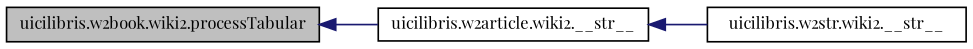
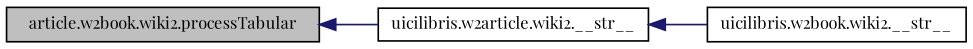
node "uicilibris.w2book.wiki2.processTabular": label "uicilibris.w2book.wiki2.processTabular" -> "article.w2book.wiki2.processTabular"
node "uicilibris.w2str.wiki2.__str__": label "uicilibris.w2str.wiki2.__str__" -> "uicilibris.w2book.wiki2.__str__"
